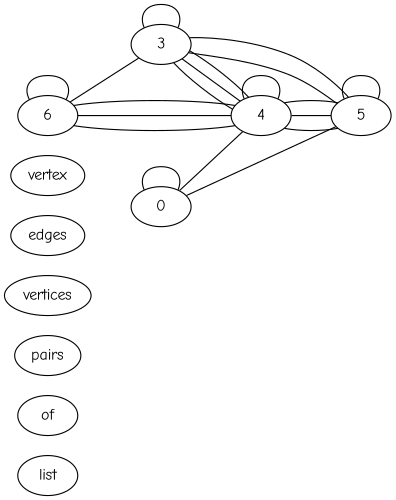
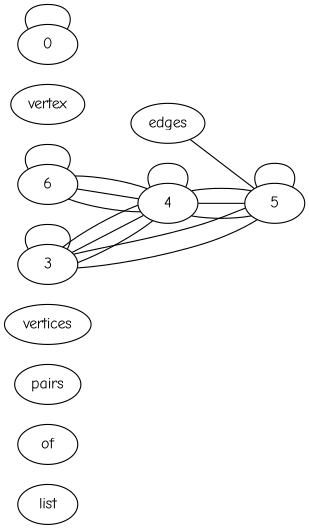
edge "3" -- "6": removed
edge "4" -- "0": removed
edge "5" -- "0": now "5" -- "edges"
